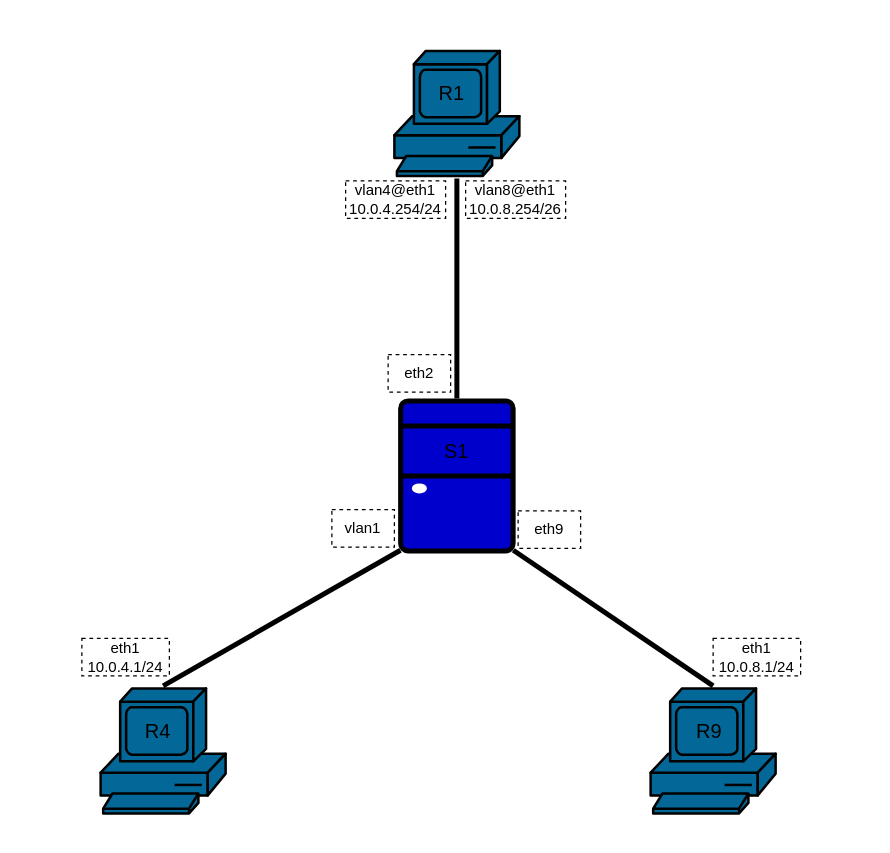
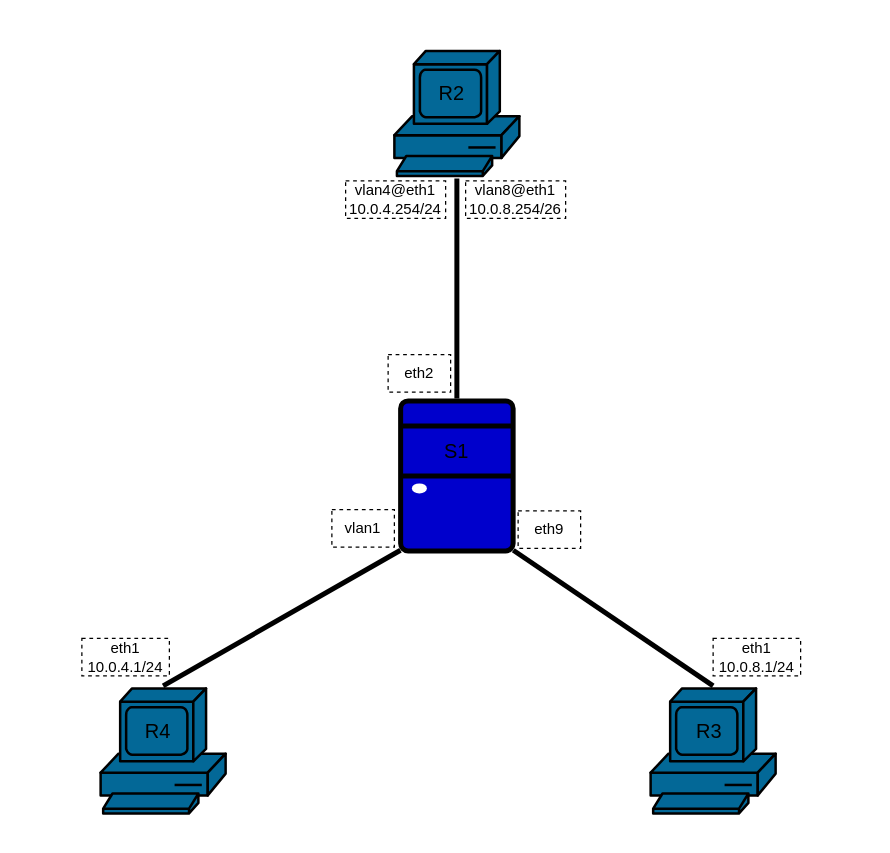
node "R1": label "R1" -> "R2"
node "R9": label "R9" -> "R3"
